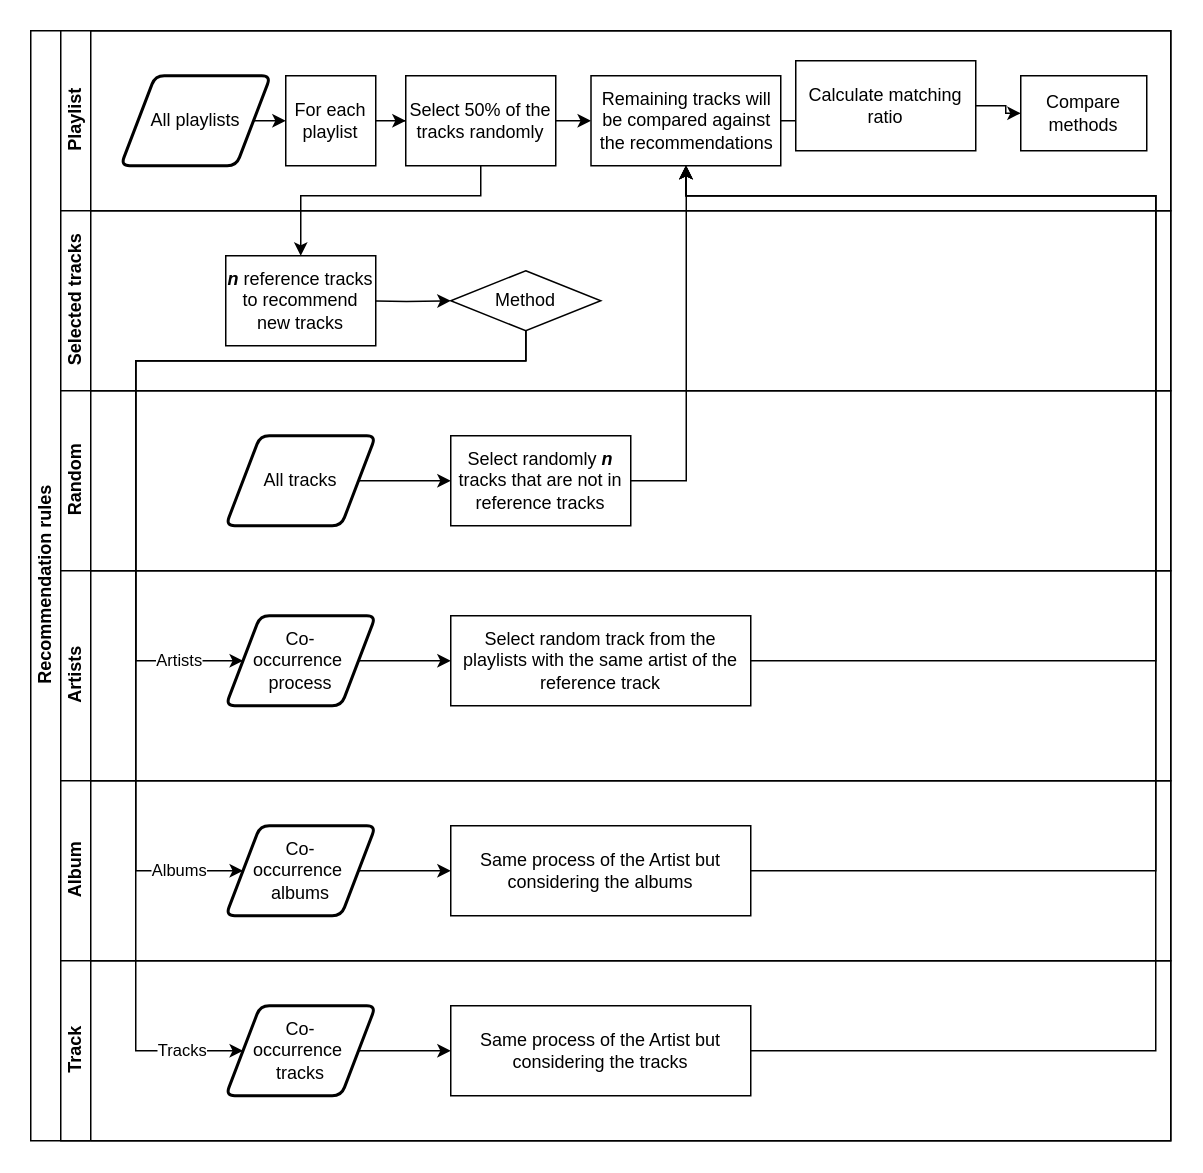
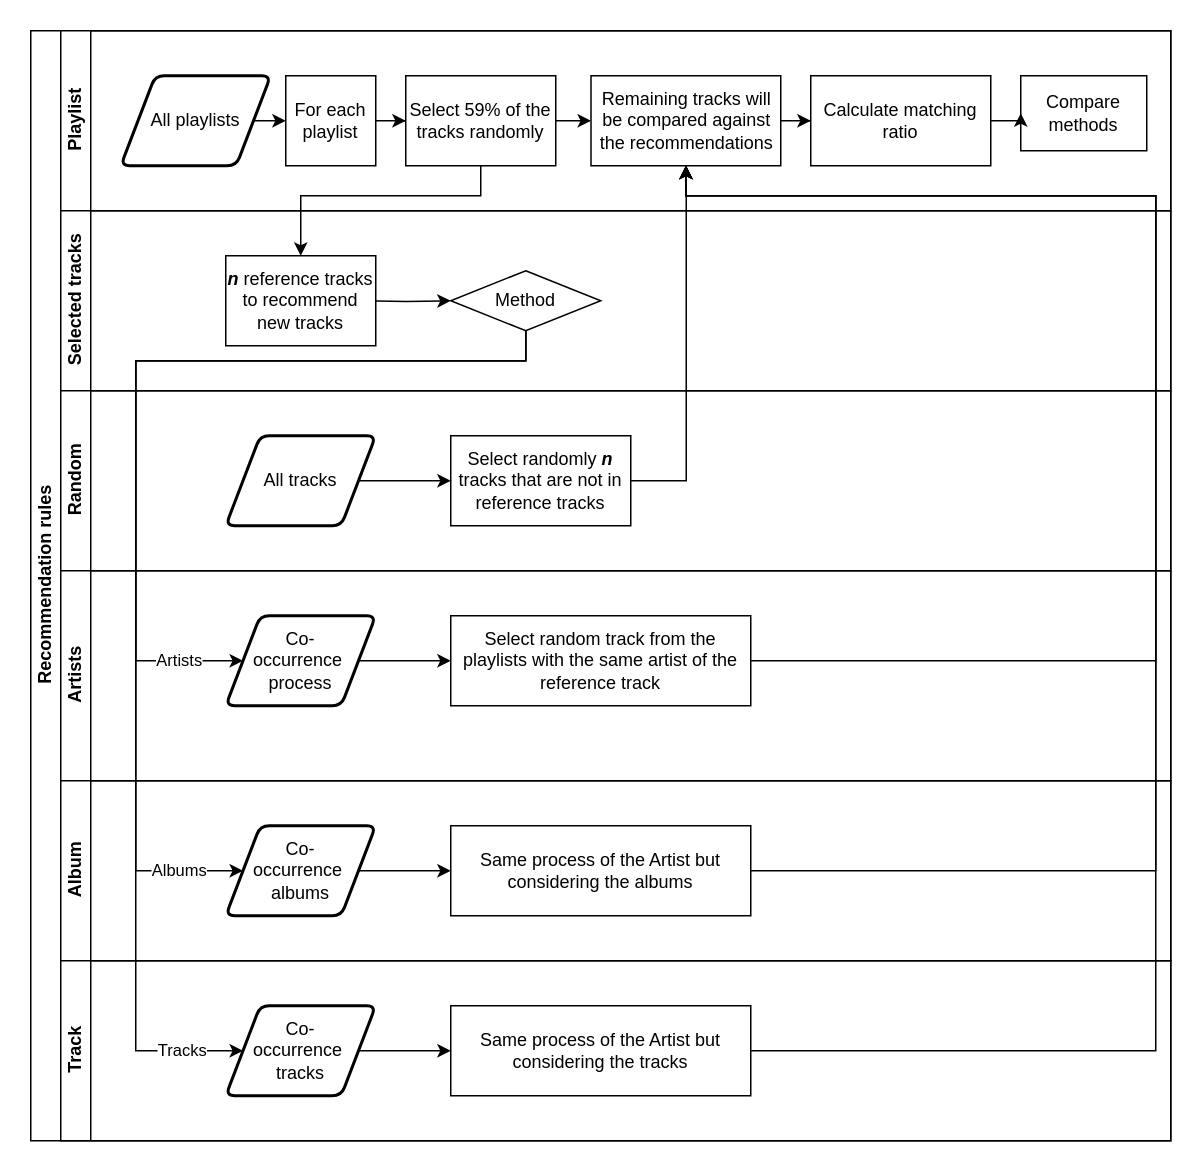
node "Calculate matching ratio": moved (886, 106) -> (901, 121)
node "Select 50% of the tracks randomly": label "Select 50% of the tracks randomly" -> "Select 59% of the tracks randomly"
